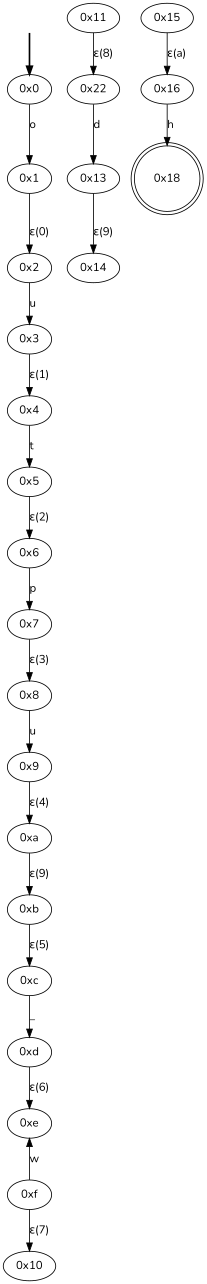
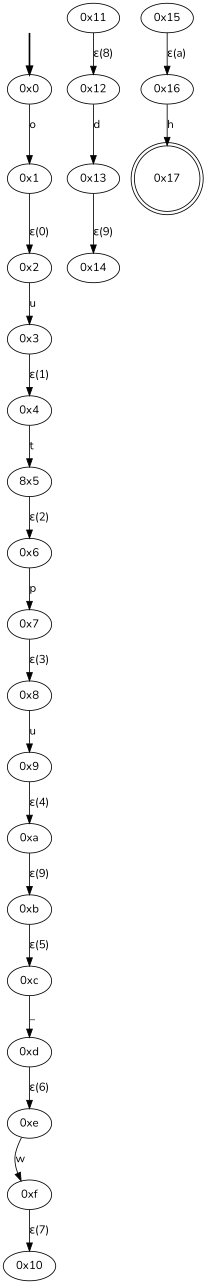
node "0x22": label "0x22" -> "0x12"
node "0x18": label "0x18" -> "0x17"
node "0x5": label "0x5" -> "8x5"
edge "0xf" -> "0xe": reversed
